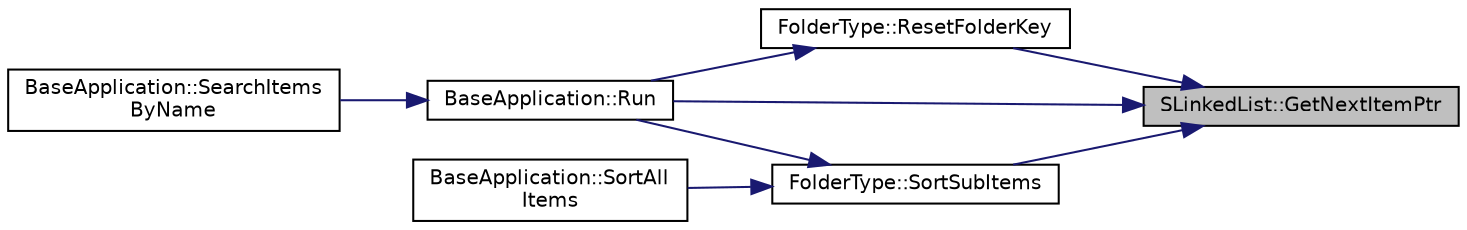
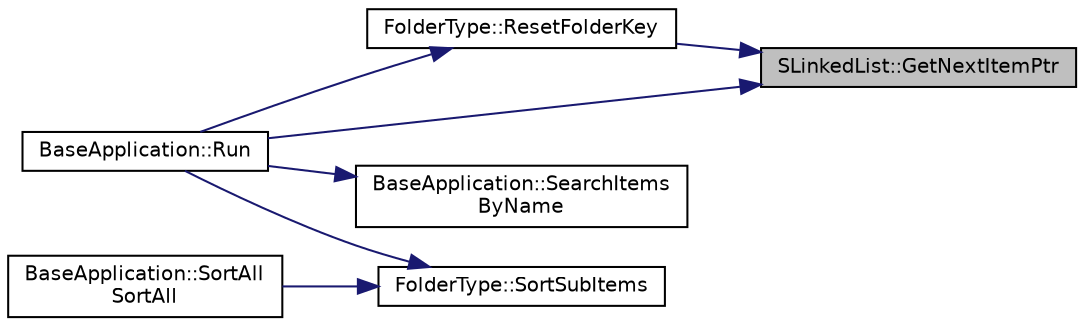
edge "BaseApplication::SearchItems ByName" -> "BaseApplication::Run": reversed
edge "FolderType::SortSubItems" -> "SLinkedList::GetNextItemPtr": removed
node "BaseApplication::SortAll Items": label "BaseApplication::SortAll Items" -> "BaseApplication::SortAll SortAll"
